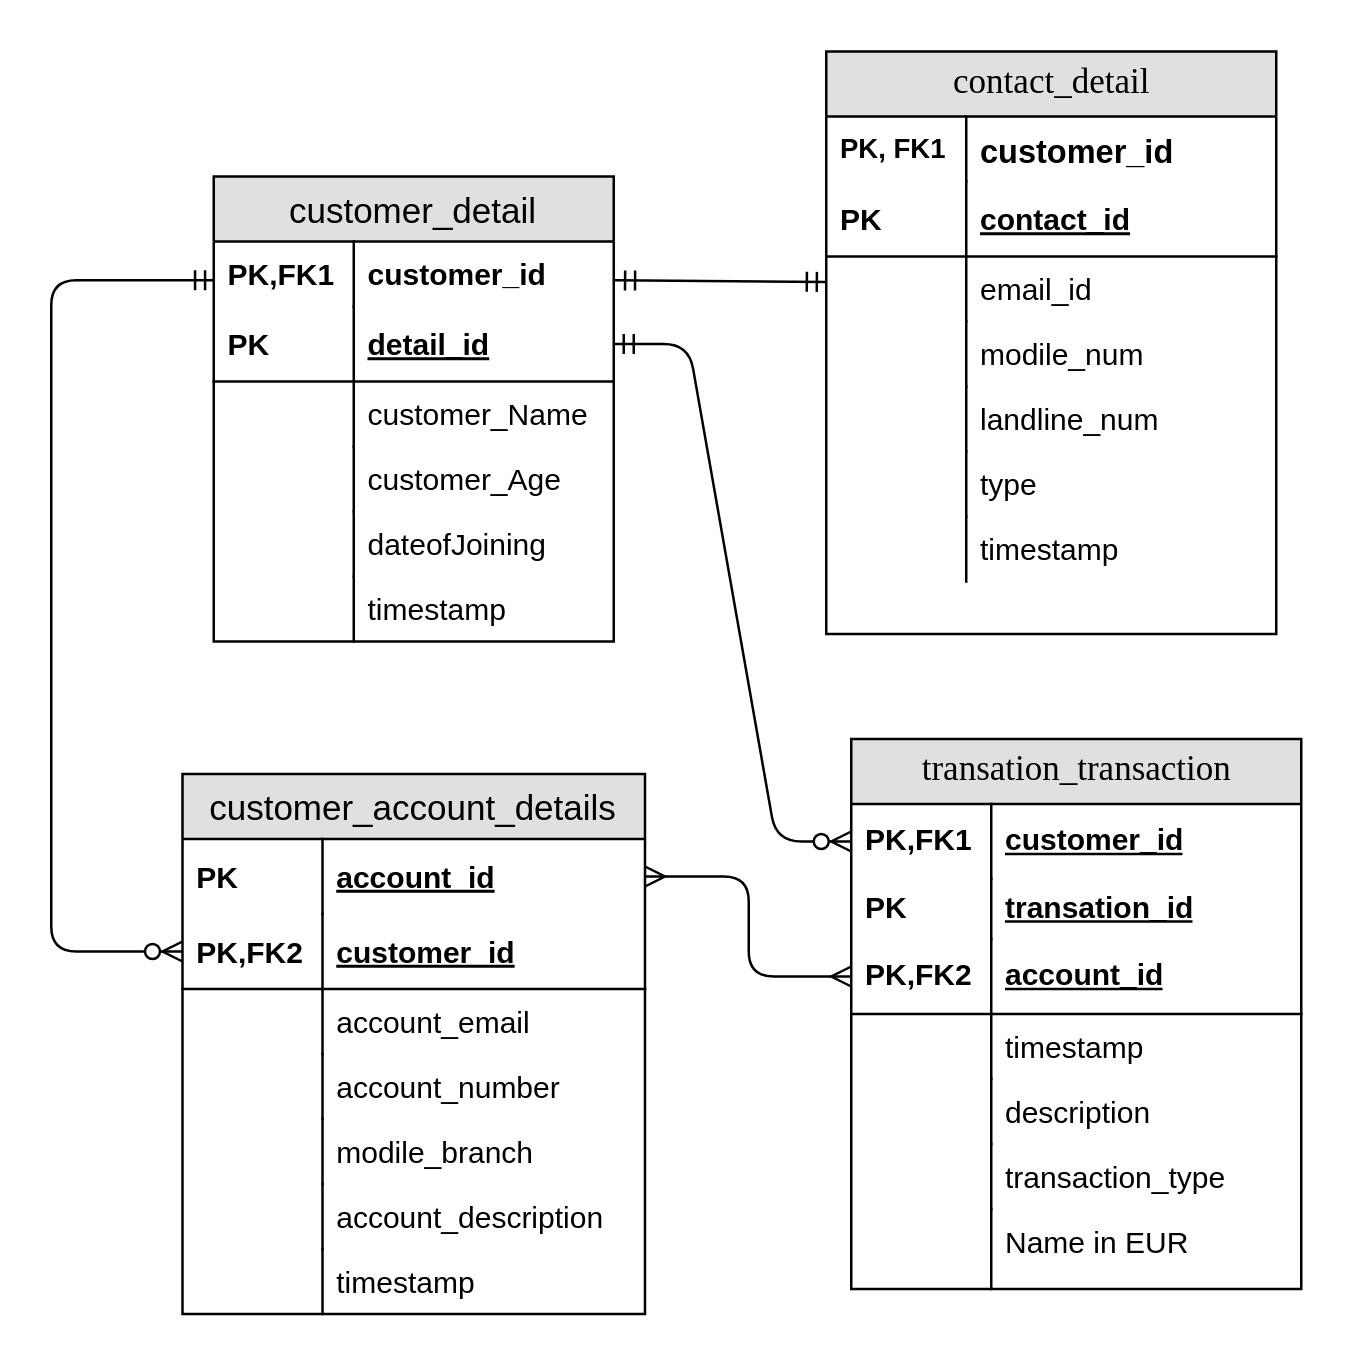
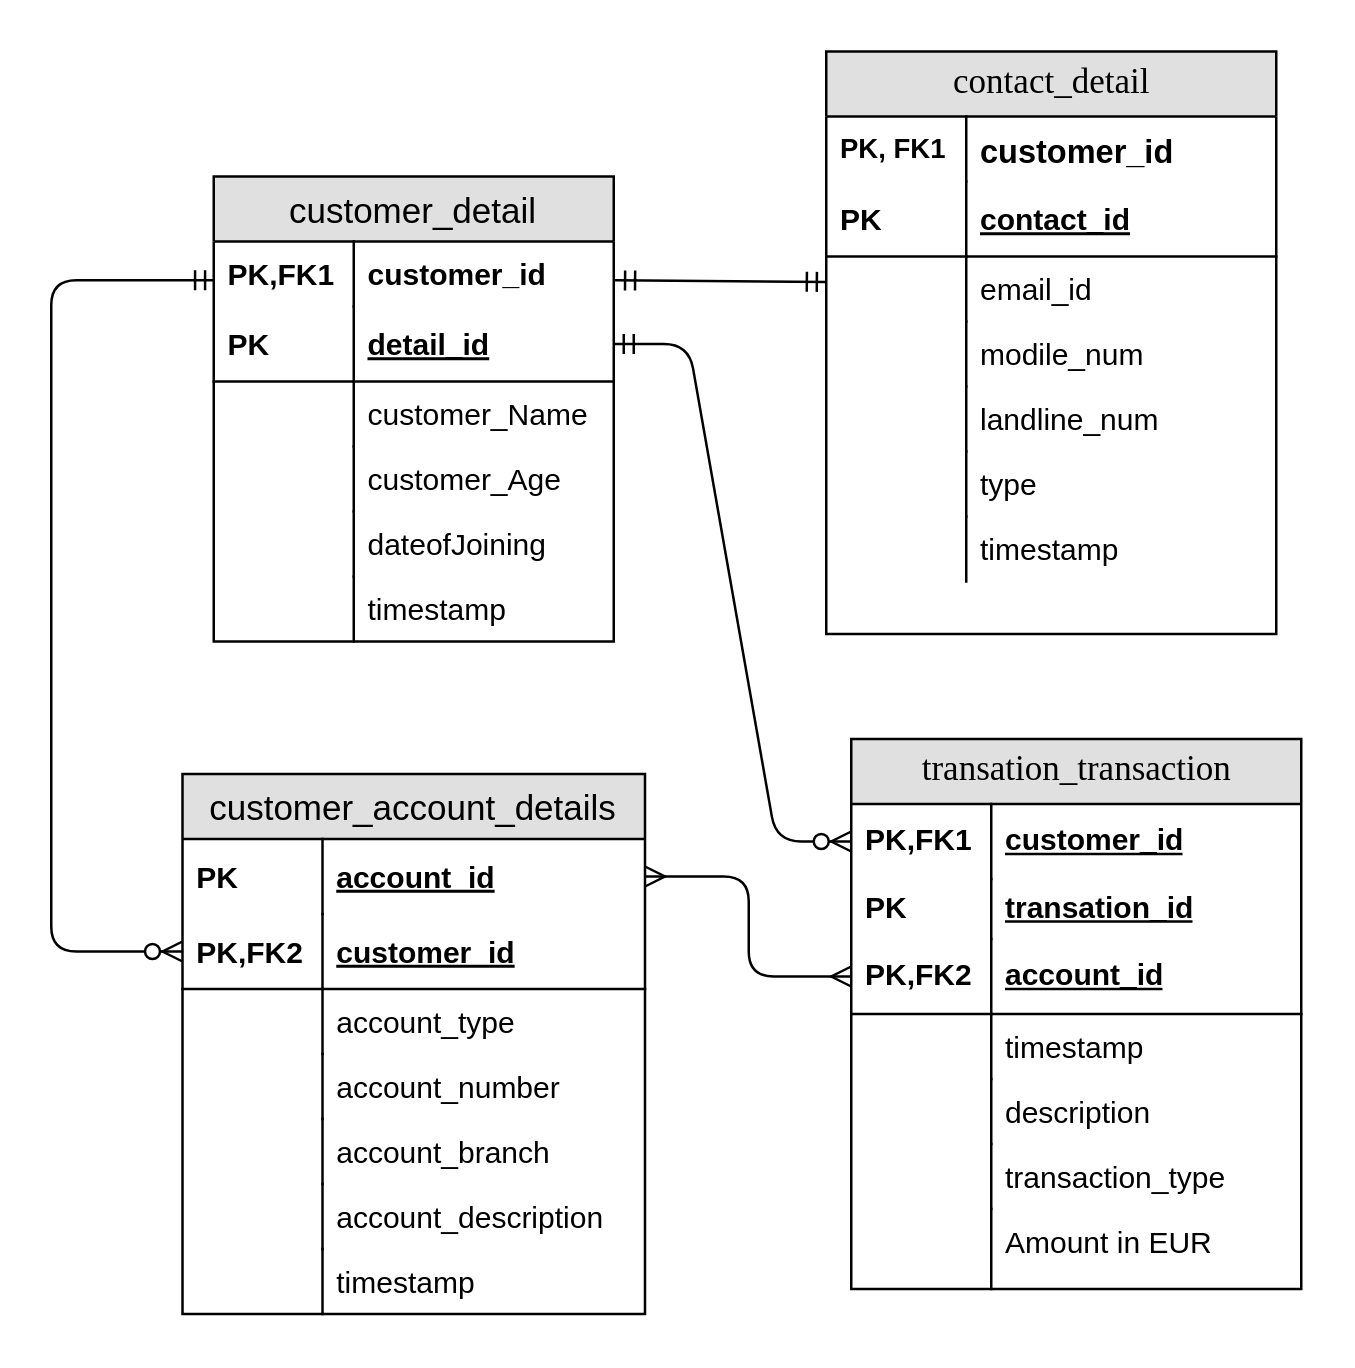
node "account_email": label "account_email" -> "account_type"
node "modile_branch": label "modile_branch" -> "account_branch"
node "Name in EUR": label "Name in EUR" -> "Amount in EUR"
